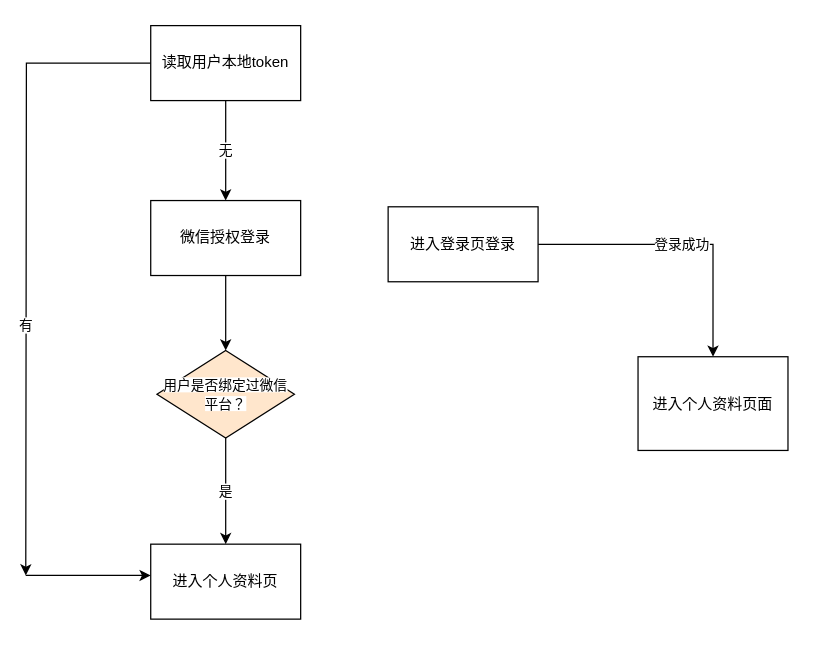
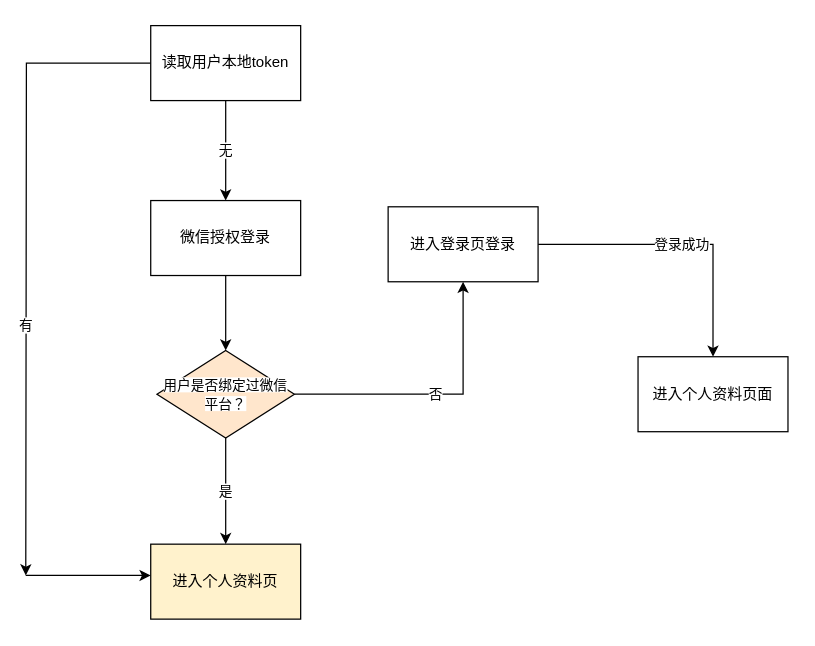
edge "用户是否绑定过微信平台？" -> "进入登录页登录": added, label "否"
node "进入个人资料页面": size 150x94 -> 150x75
node "进入个人资料页": fillcolor #ffffff -> #fff2cc
